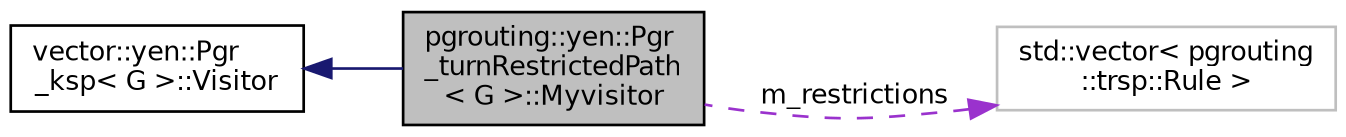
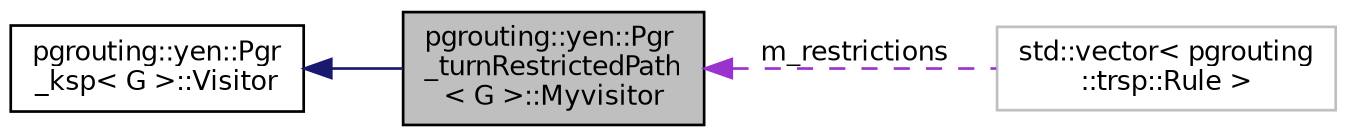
node "vector::yen::Pgr _ksp< G >::Visitor": label "vector::yen::Pgr _ksp< G >::Visitor" -> "pgrouting::yen::Pgr _ksp< G >::Visitor"
edge "pgrouting::yen::Pgr _turnRestrictedPath < G >::Myvisitor" -> "std::vector< pgrouting ::trsp::Rule >": reversed
